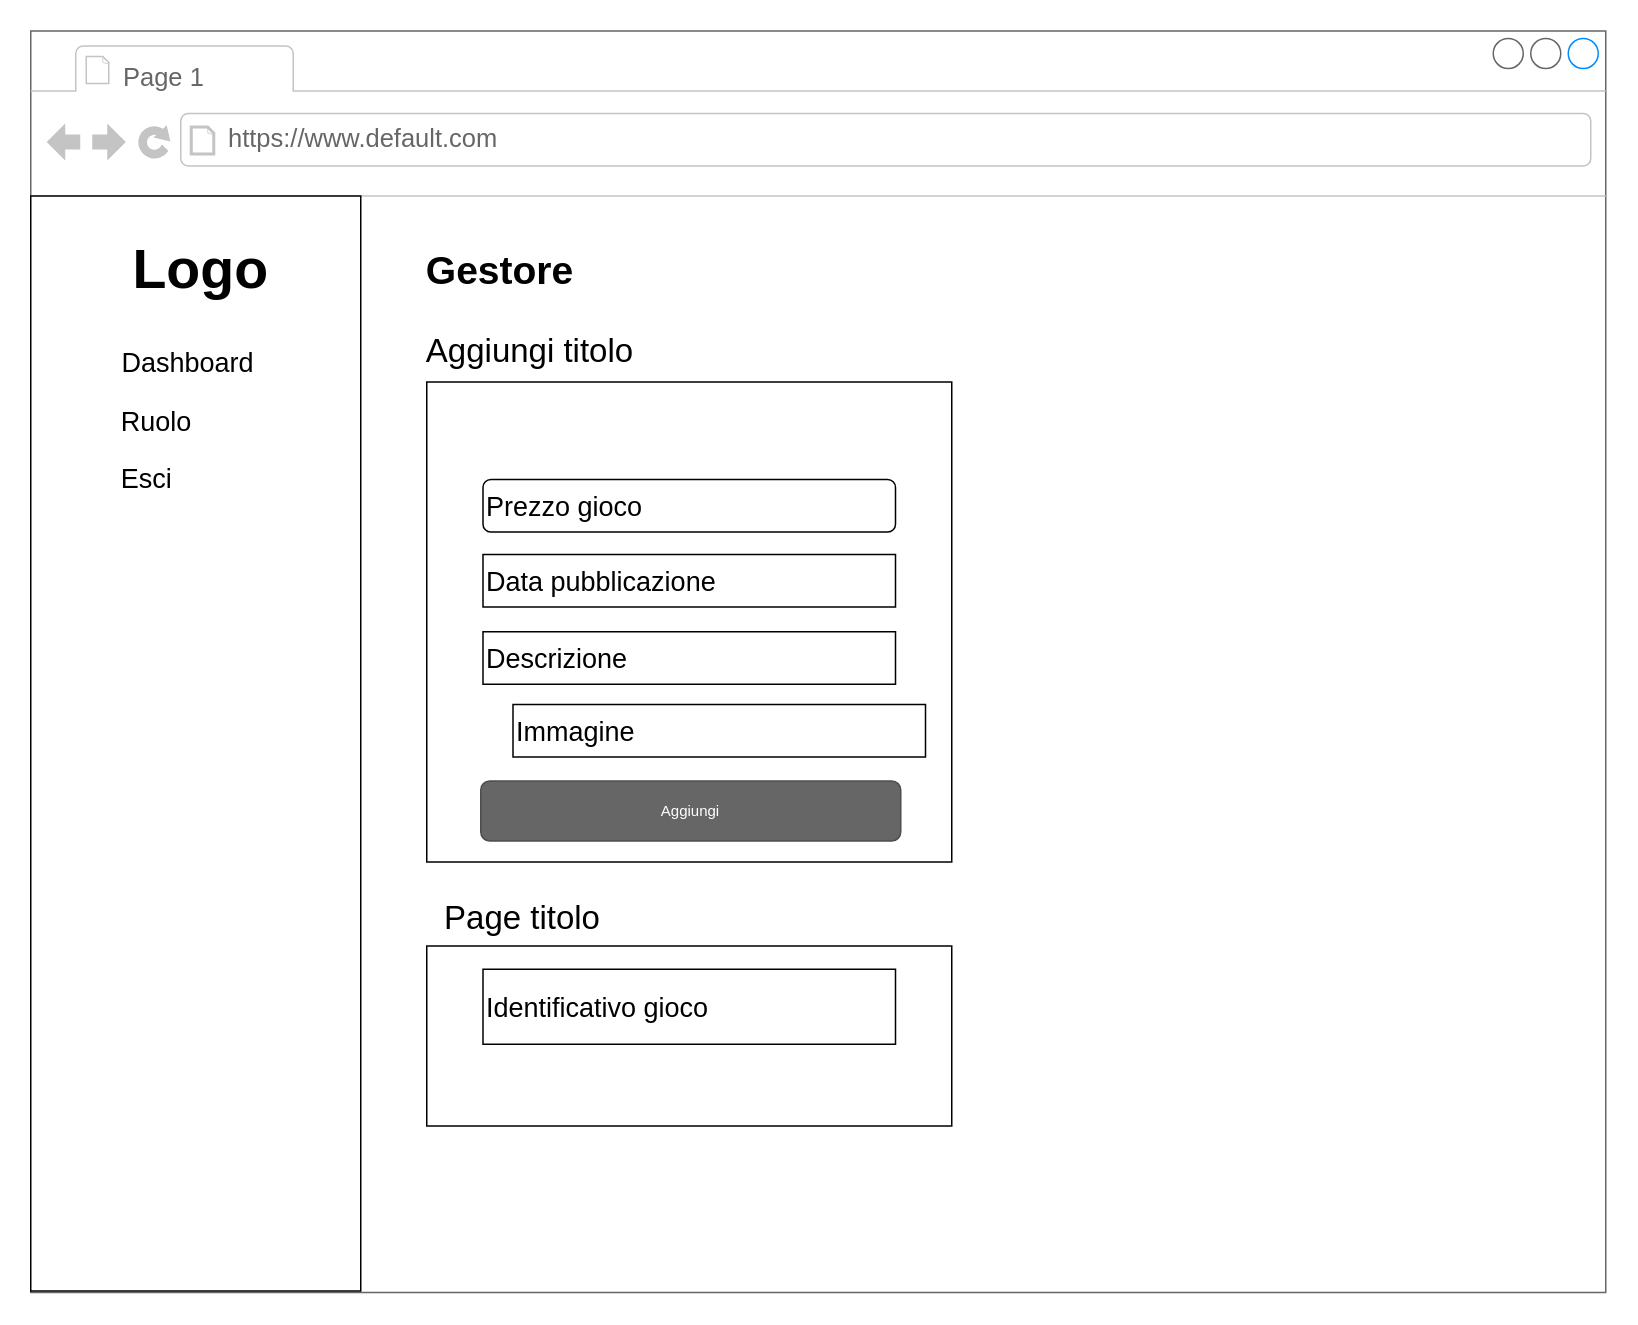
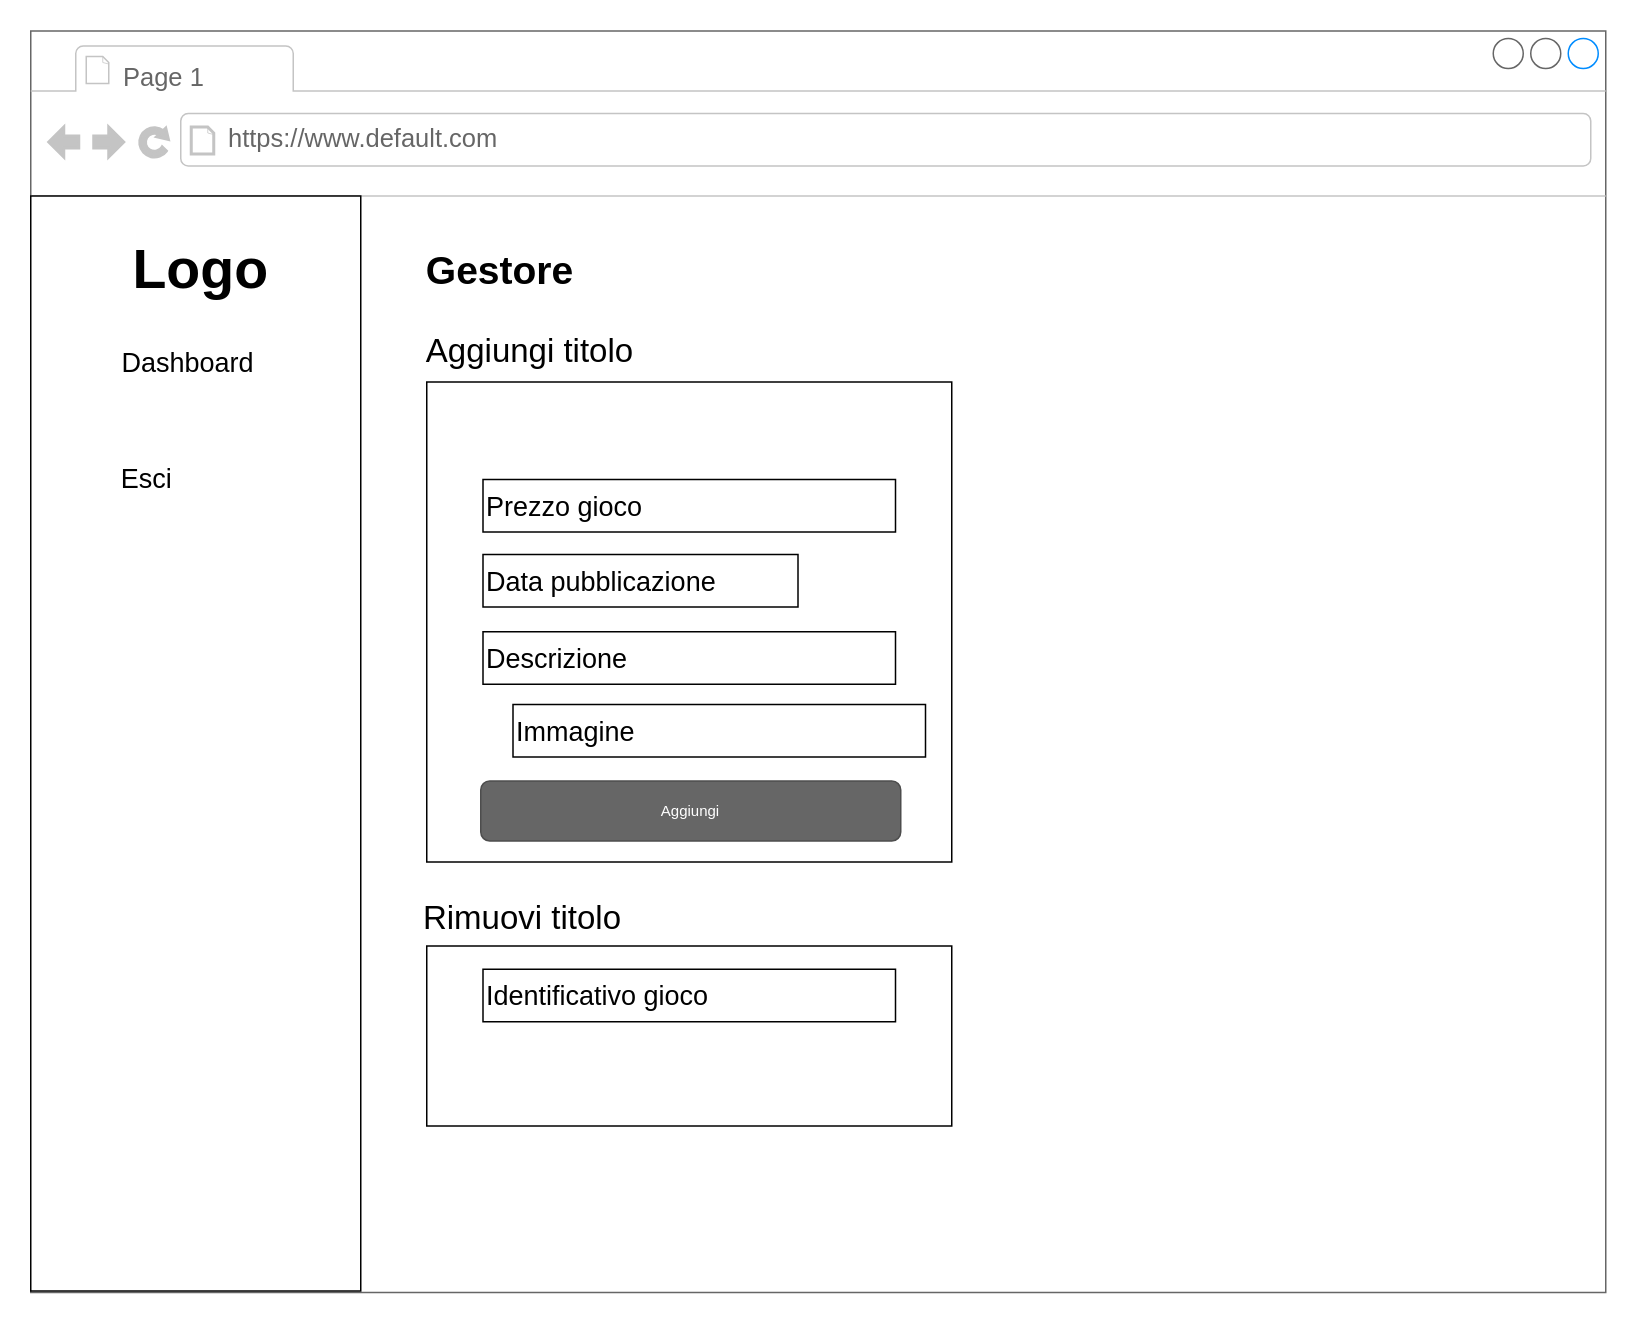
node "Ruolo": removed
node "Prezzo gioco": shape rounded rectangle -> rectangle
node "Data pubblicazione": size 413x53 -> 315x53
node "Page titolo": label "Page titolo" -> "Rimuovi titolo"
node "Identificativo gioco": size 413x75 -> 413x53
